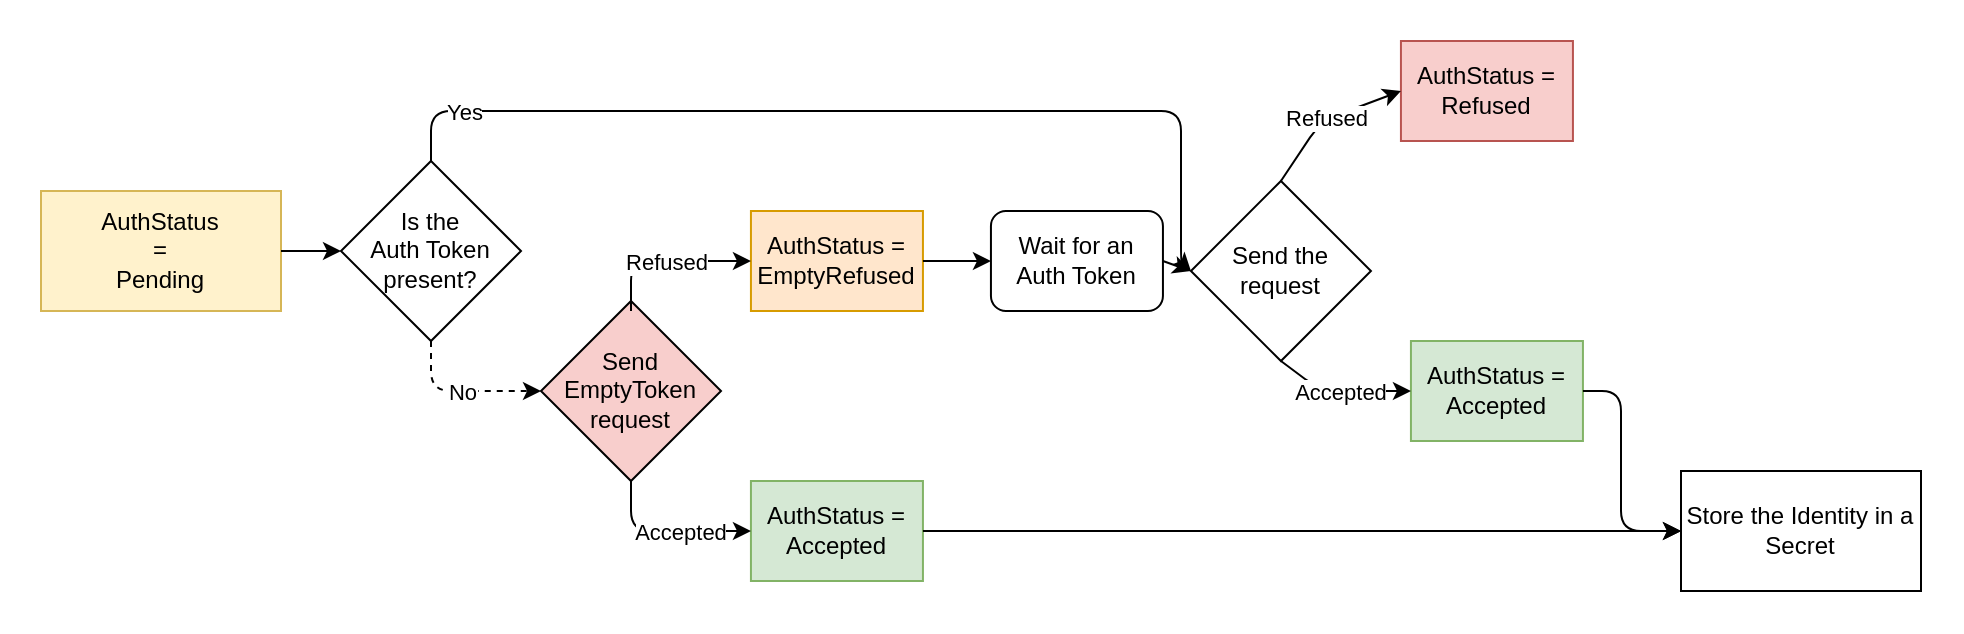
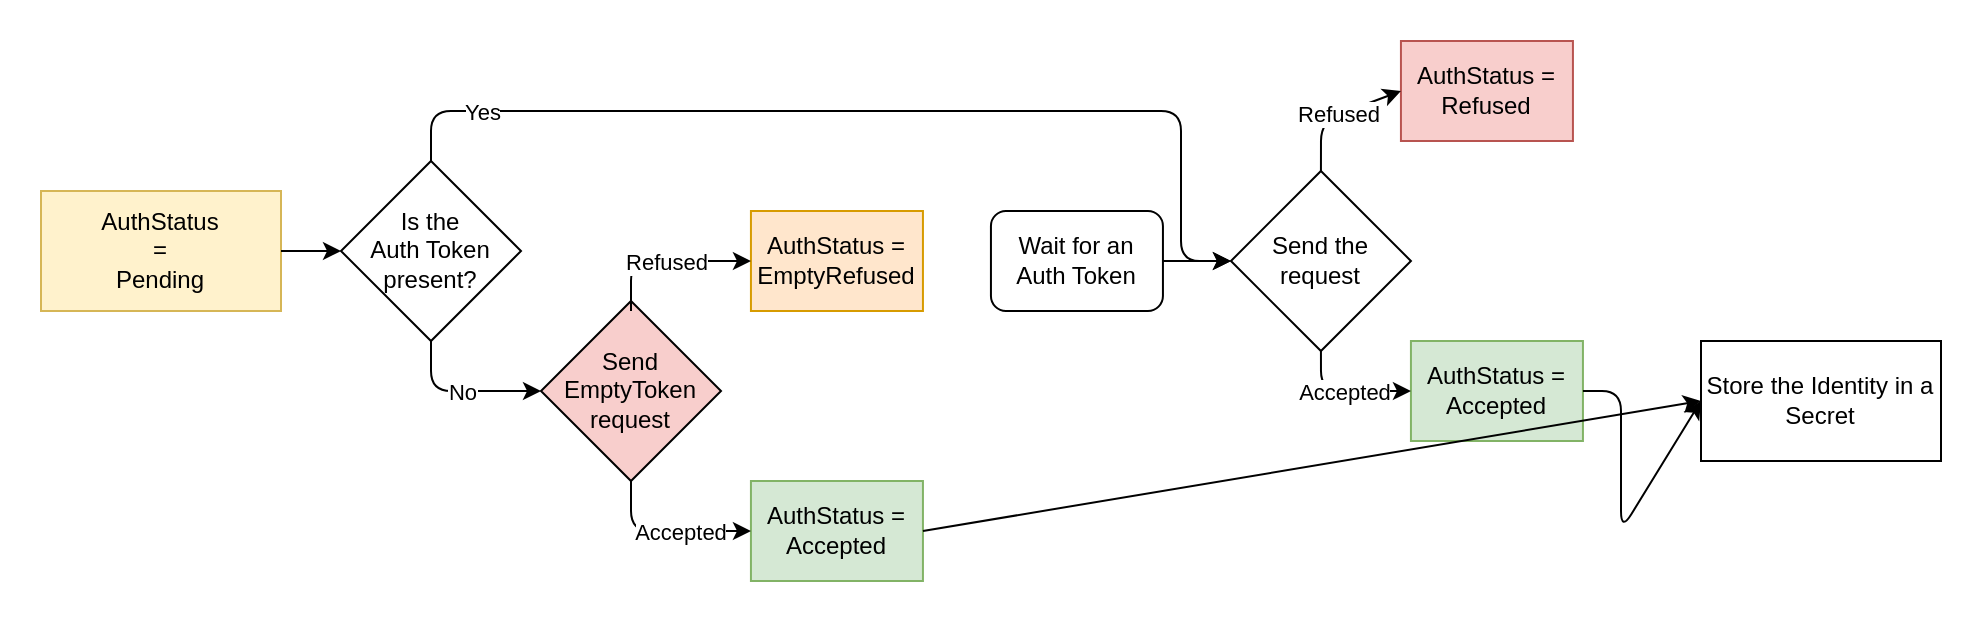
edge "AuthStatus = EmptyRefused" -> "Wait for an Auth Token": removed
node "Send the request": moved (1281, 271) -> (1321, 261)
edge "Is the Auth Token present?" -> "Send EmptyToken request": style dashed -> solid
node "Store the Identity in a Secret": moved (1801, 531) -> (1821, 401)
